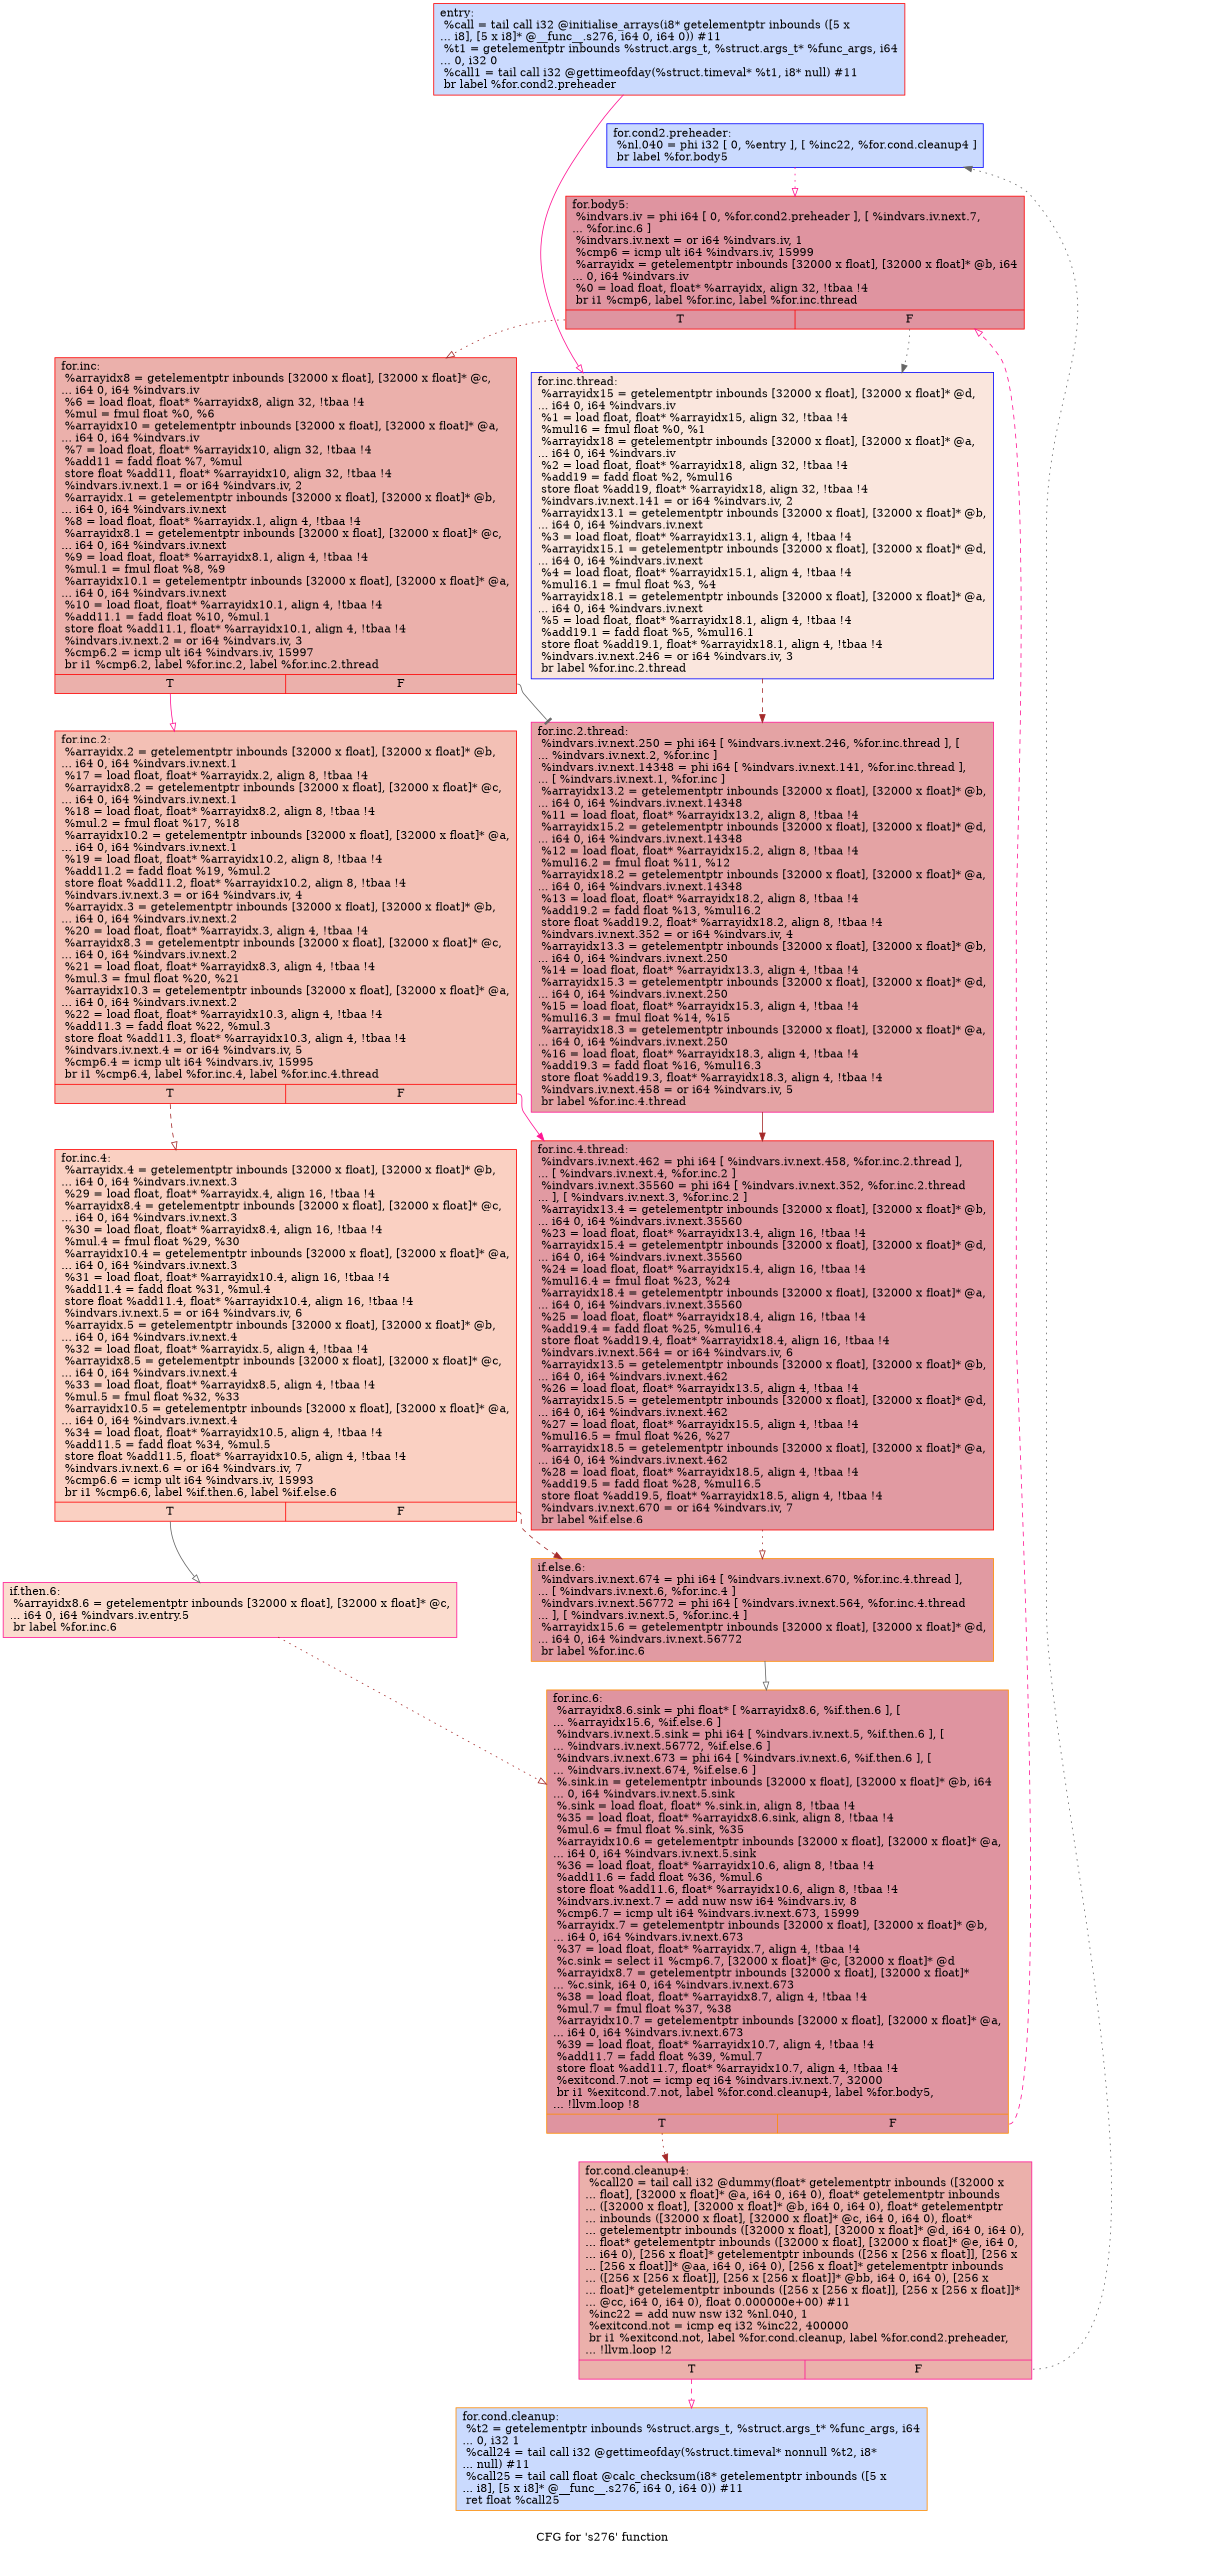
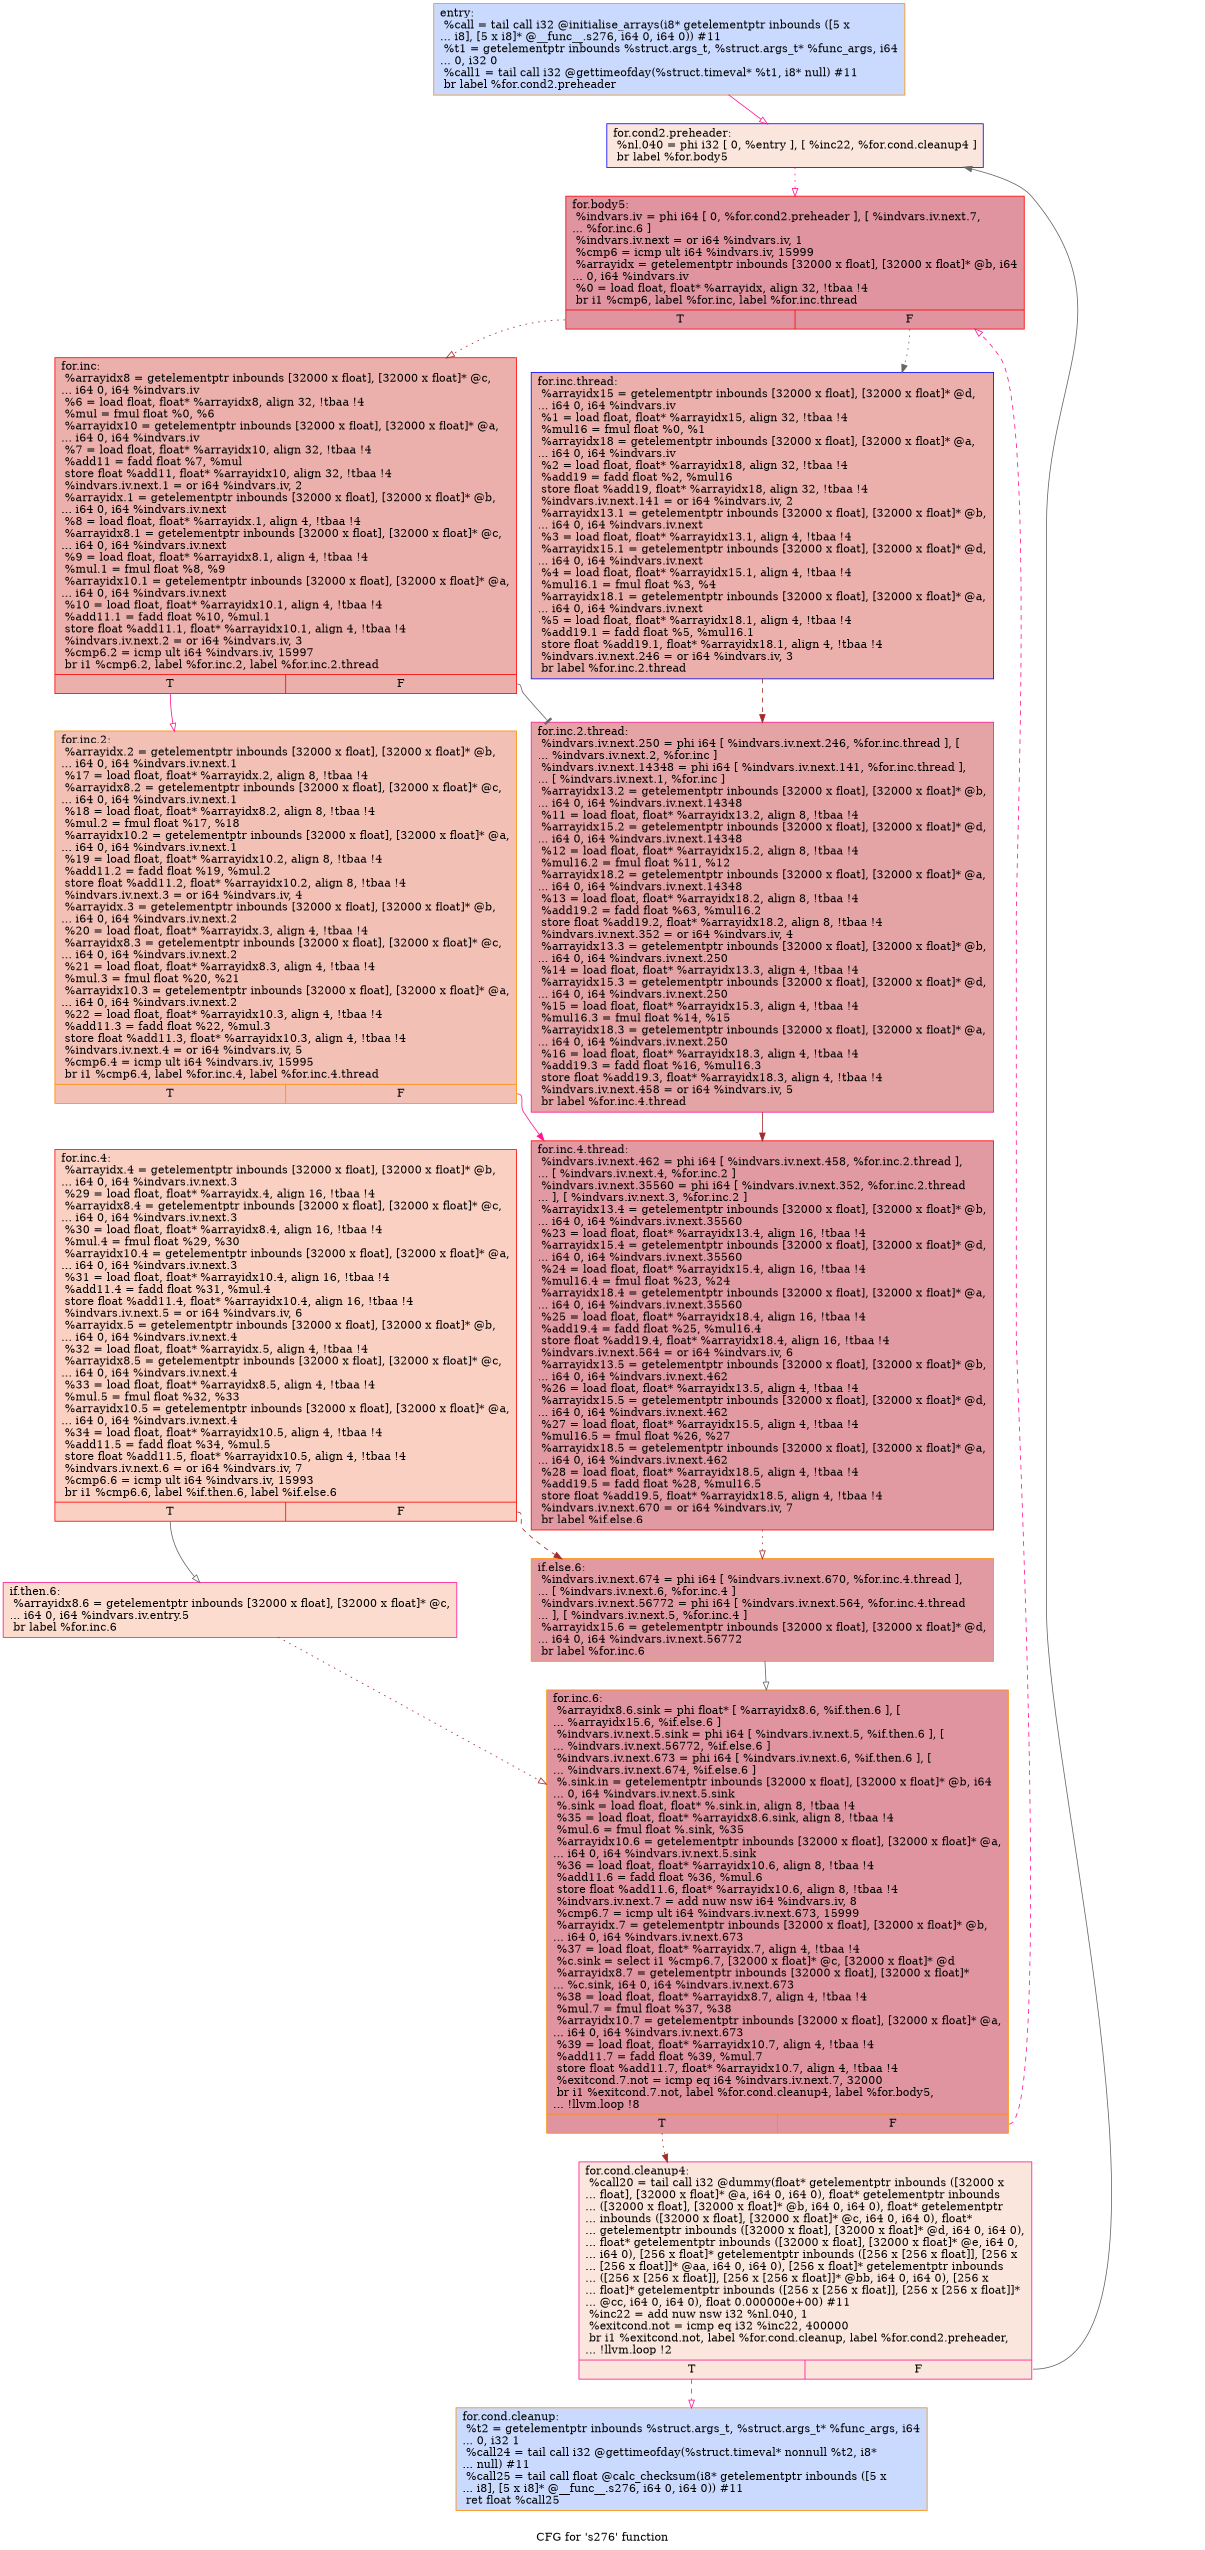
node "entry:": color red -> darkorange
node "for.cond2.preheader:": fillcolor #88abfd70 -> #f3c7b170
edge "entry:" -> "for.inc.thread:": now "entry:" -> "for.cond2.preheader:"
node "for.inc.thread:": fillcolor #f3c7b170 -> #d24b4070
node "for.inc.2.thread:": text "%add19.2 = fadd float %13, %mul16.2" -> "%add19.2 = fadd float %63, %mul16.2"
node "for.inc.2:": color red -> darkorange
edge "for.inc.2:" -> "for.inc.4:": removed
edge "for.cond.cleanup4:" -> "for.cond2.preheader:": style dotted -> solid
node "for.cond.cleanup4:": fillcolor #d24b4070 -> #f3c7b170
